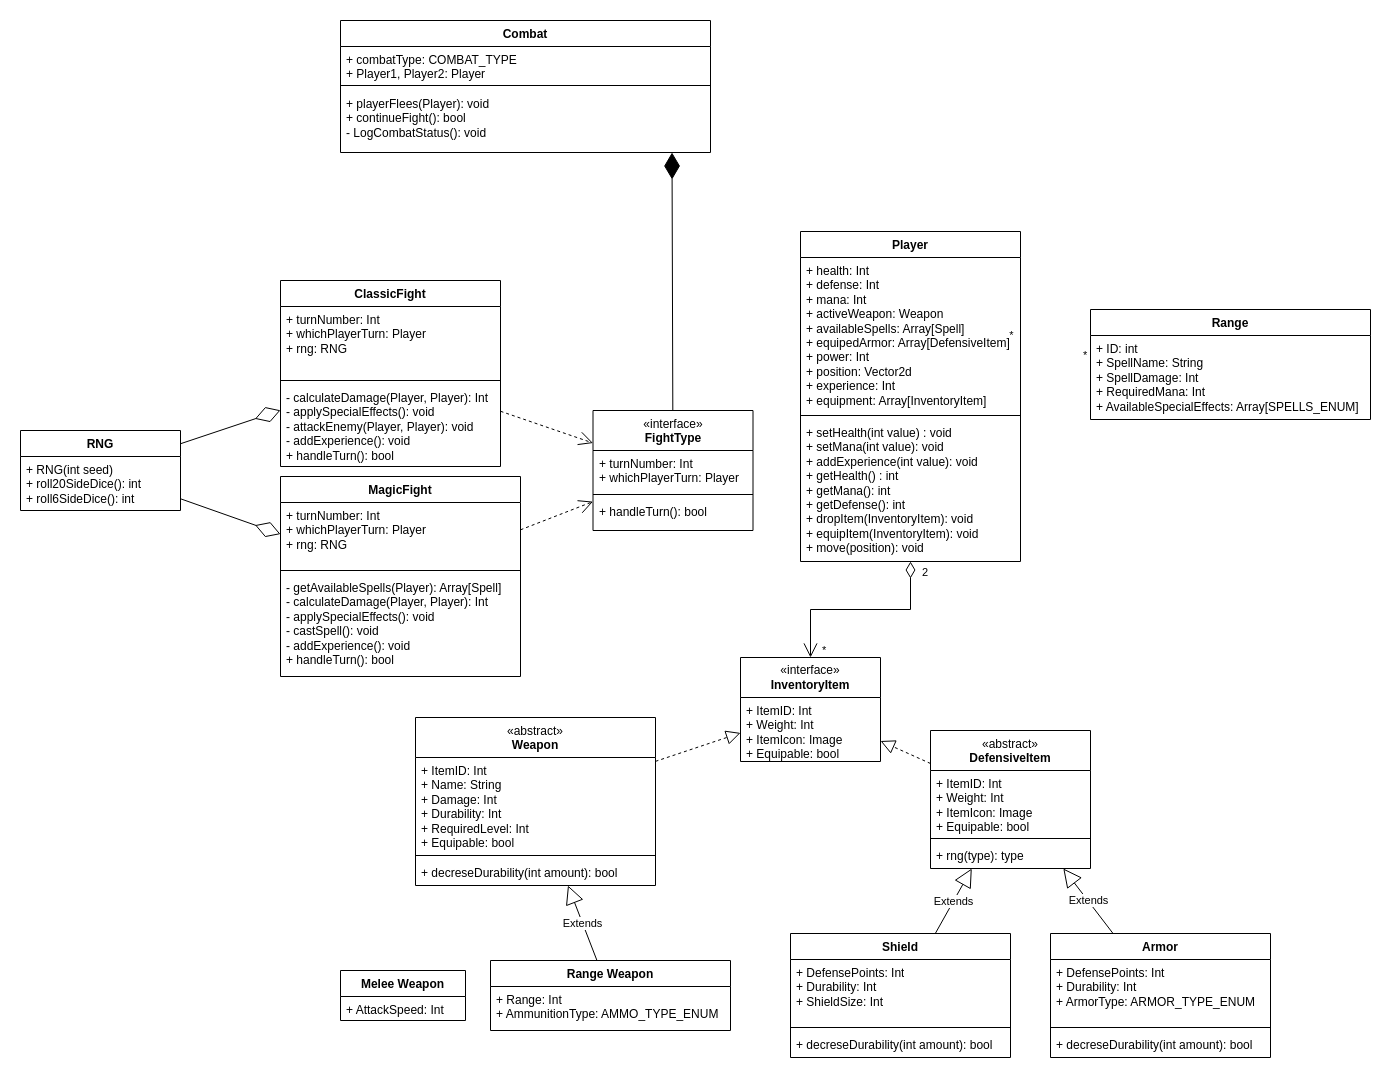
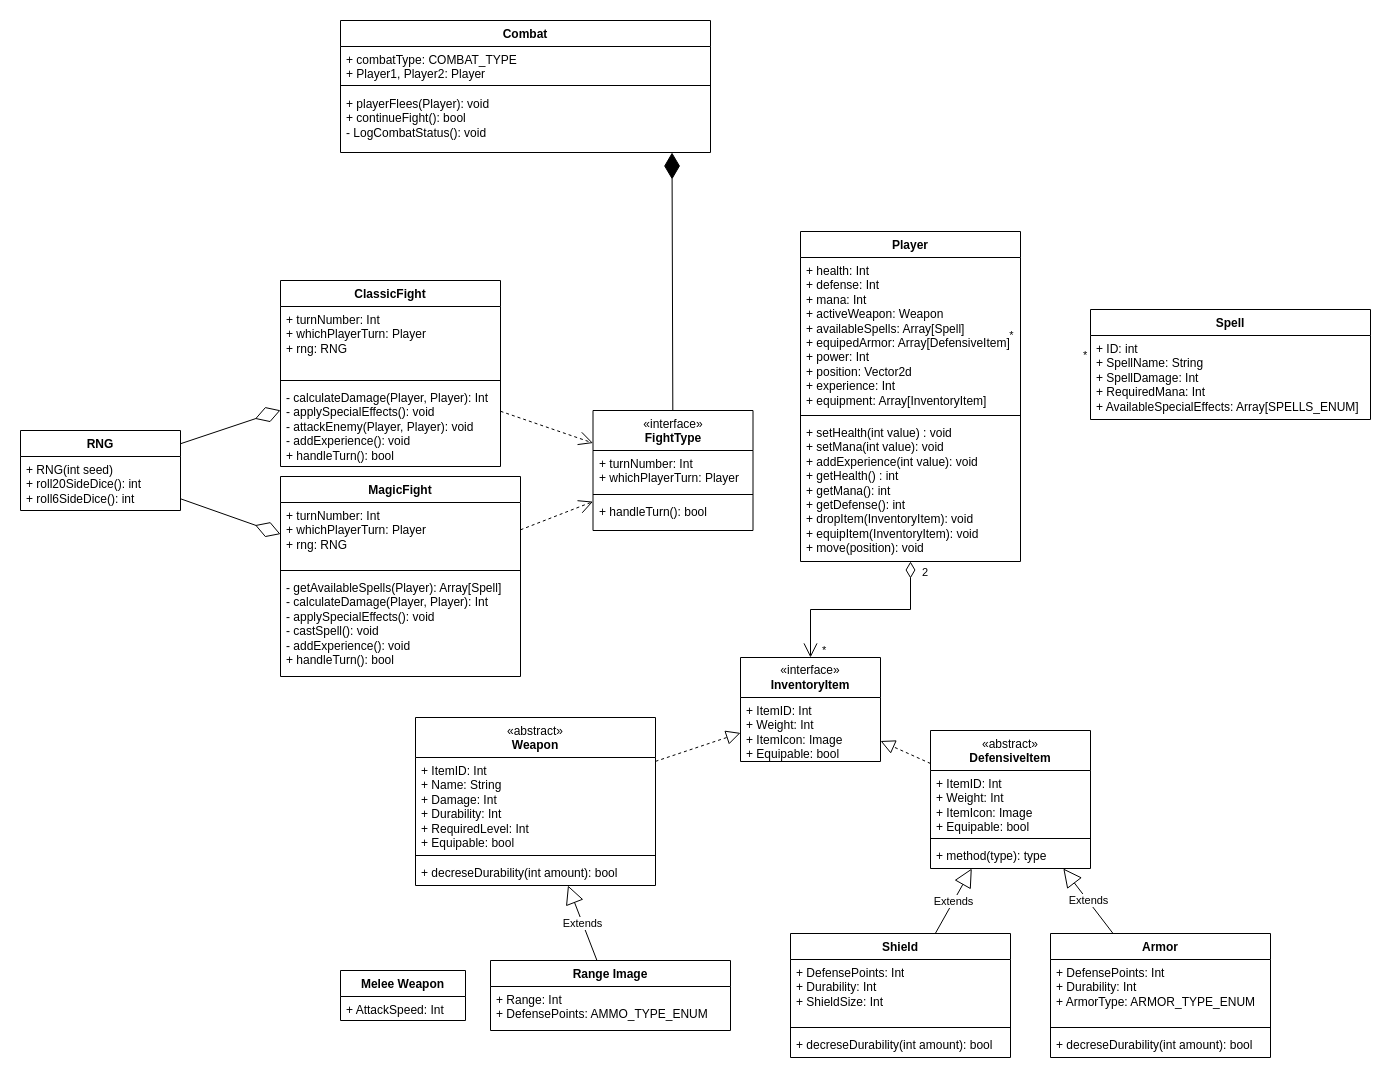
node "Range": label "Range" -> "Spell"
node "+ rng(type): type": label "+ rng(type): type" -> "+ method(type): type"
node "Range Weapon": label "Range Weapon" -> "Range Image"
node "+ Range: Int + AmmunitionType: AMMO_TYPE_ENUM": label "+ Range: Int + AmmunitionType: AMMO_TYPE_ENUM" -> "+ Range: Int + DefensePoints: AMMO_TYPE_ENUM"
